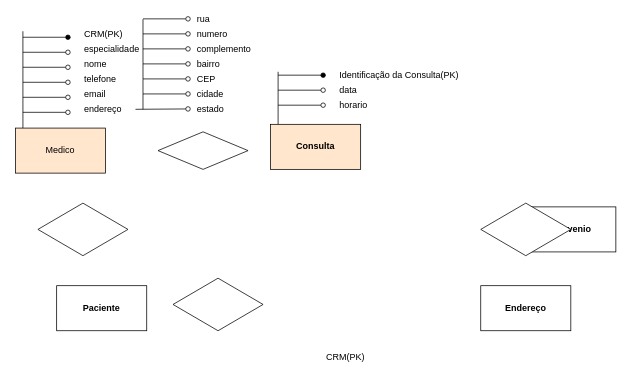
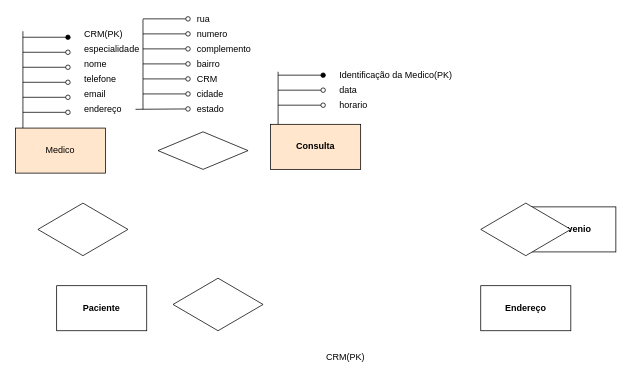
node "Identificação da Consulta(PK)": label "Identificação da Consulta(PK)" -> "Identificação da Medico(PK)"
node "CEP": label "CEP" -> "CRM"
